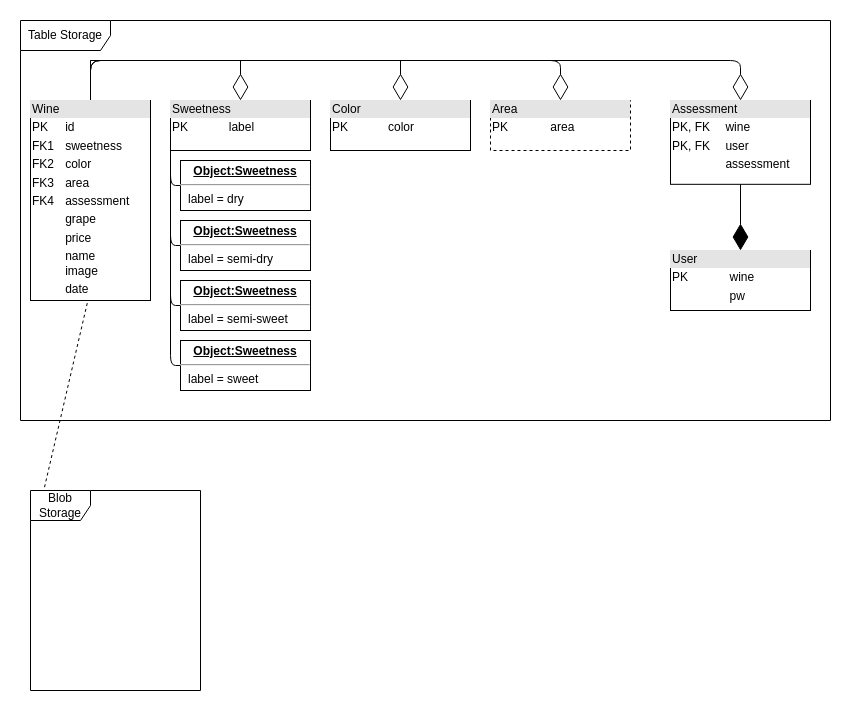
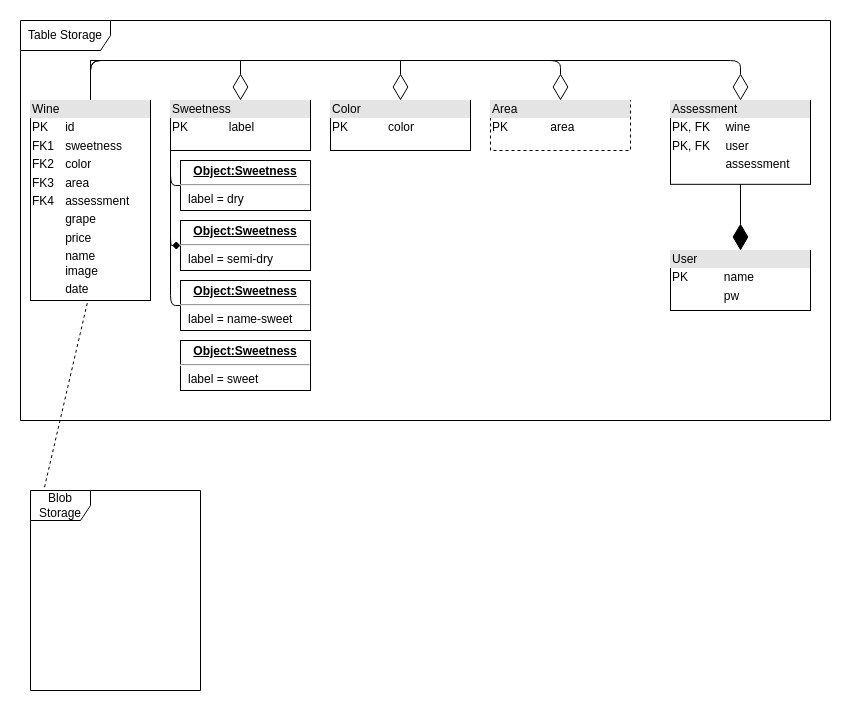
edge "Sweetness PK label" -- "Object:Sweetness label = semi-dry": arrowhead none -> diamond
node "User PK wine pw": label "User PK wine pw" -> "User PK name pw"
node "Object:Sweetness label = semi-sweet": label "Object:Sweetness label = semi-sweet" -> "Object:Sweetness label = name-sweet"
edge "Sweetness PK label" -- "Object:Sweetness label = sweet": removed
